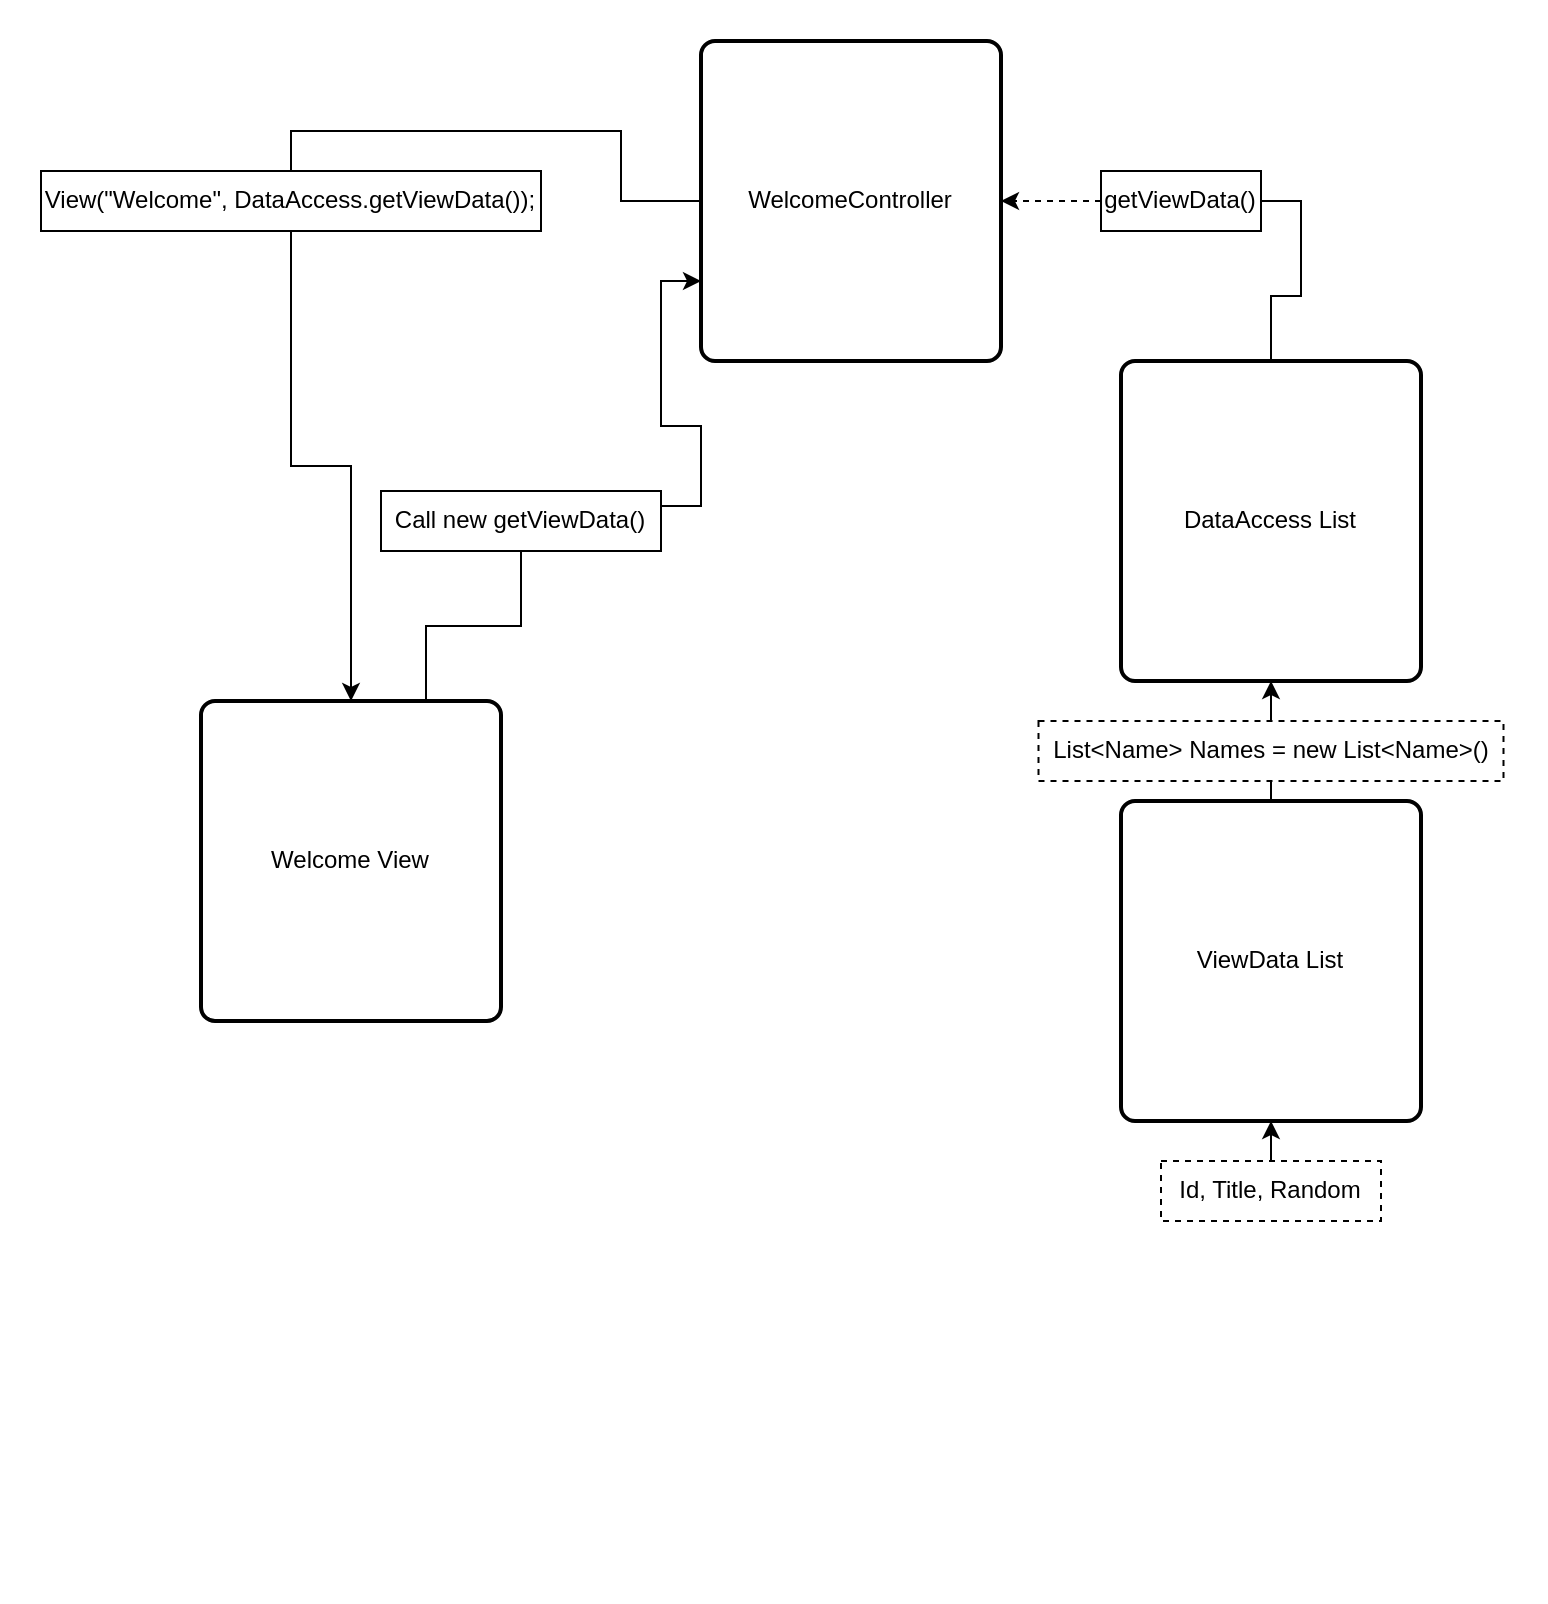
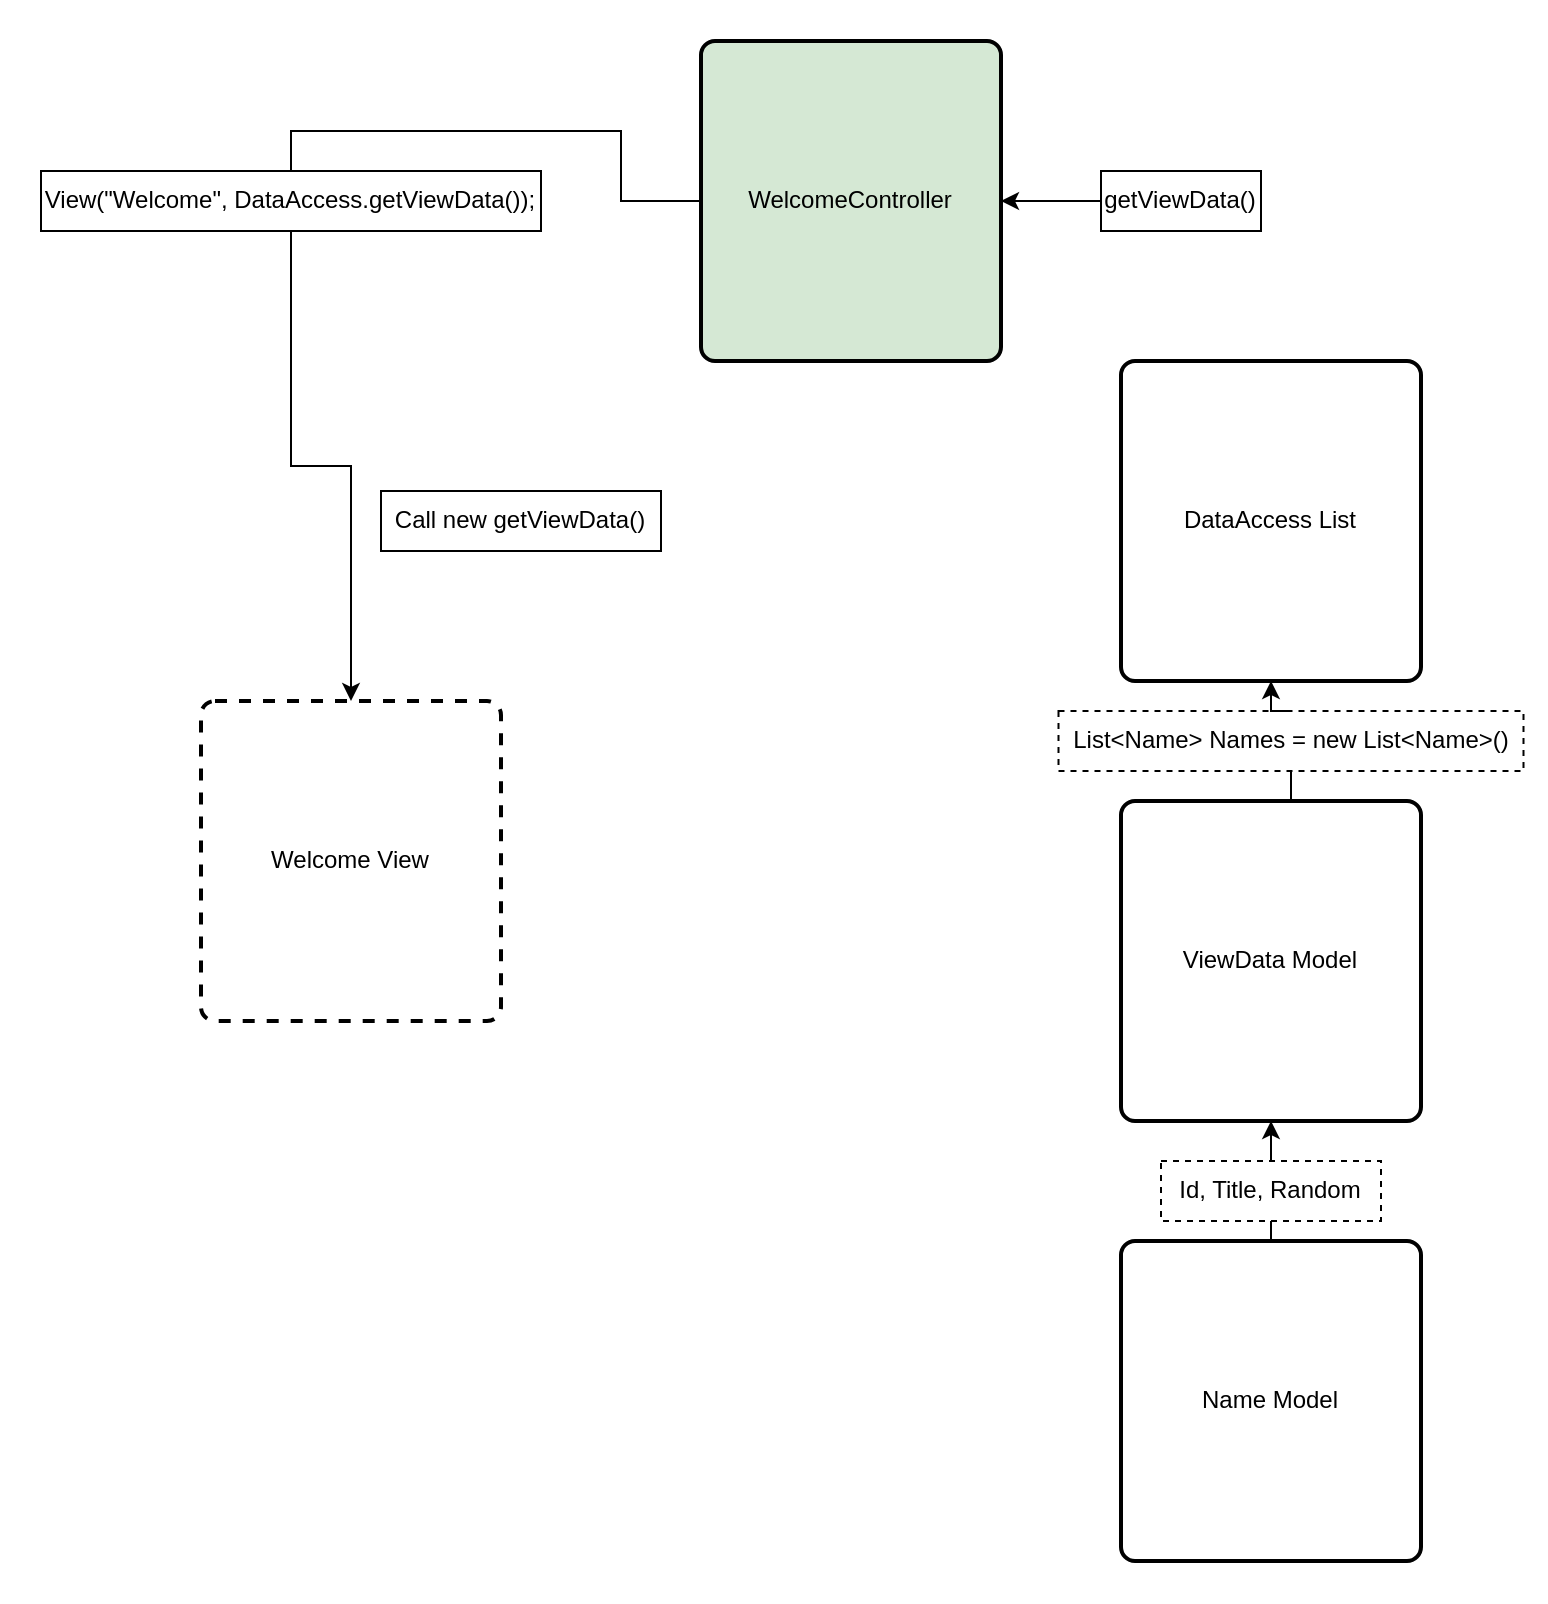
node "WelcomeController": fillcolor #ffffff -> #d5e8d4
edge "getViewData()" -> "WelcomeController": style dashed -> solid
edge "getViewData()" -- "DataAccess List": removed
edge "Call new getViewData()" -> "WelcomeController": removed
edge "Call new getViewData()" -- "Welcome View": removed
node "List<Name> Names = new List<Name>()": moved (1271, 751) -> (1291, 741)
node "Welcome View": style solid -> dashed
node "ViewData List": label "ViewData List" -> "ViewData Model"
edge "Id, Title, Random" -- "Name Model": added
node "Name Model": added
